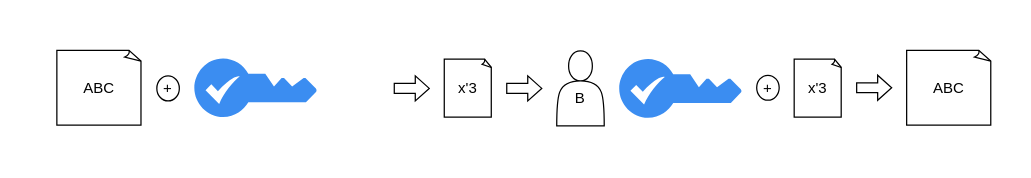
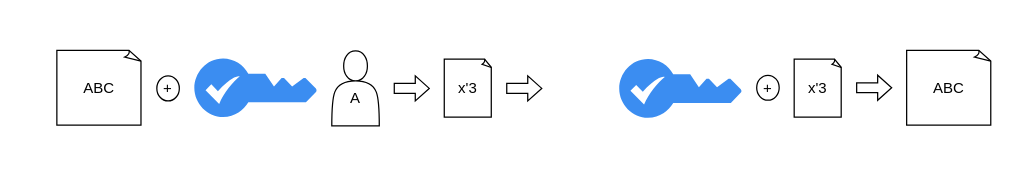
node "A": added
node "B": removed
